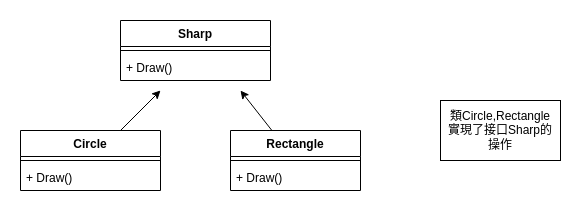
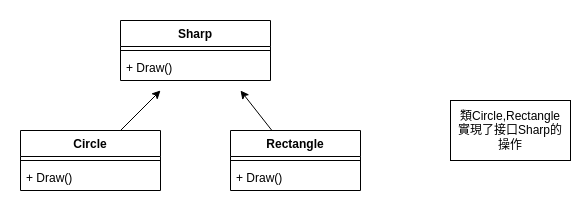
node "類Circle,Rectangle 實現了接口Sharp的 操作": moved (501, 131) -> (511, 131)
